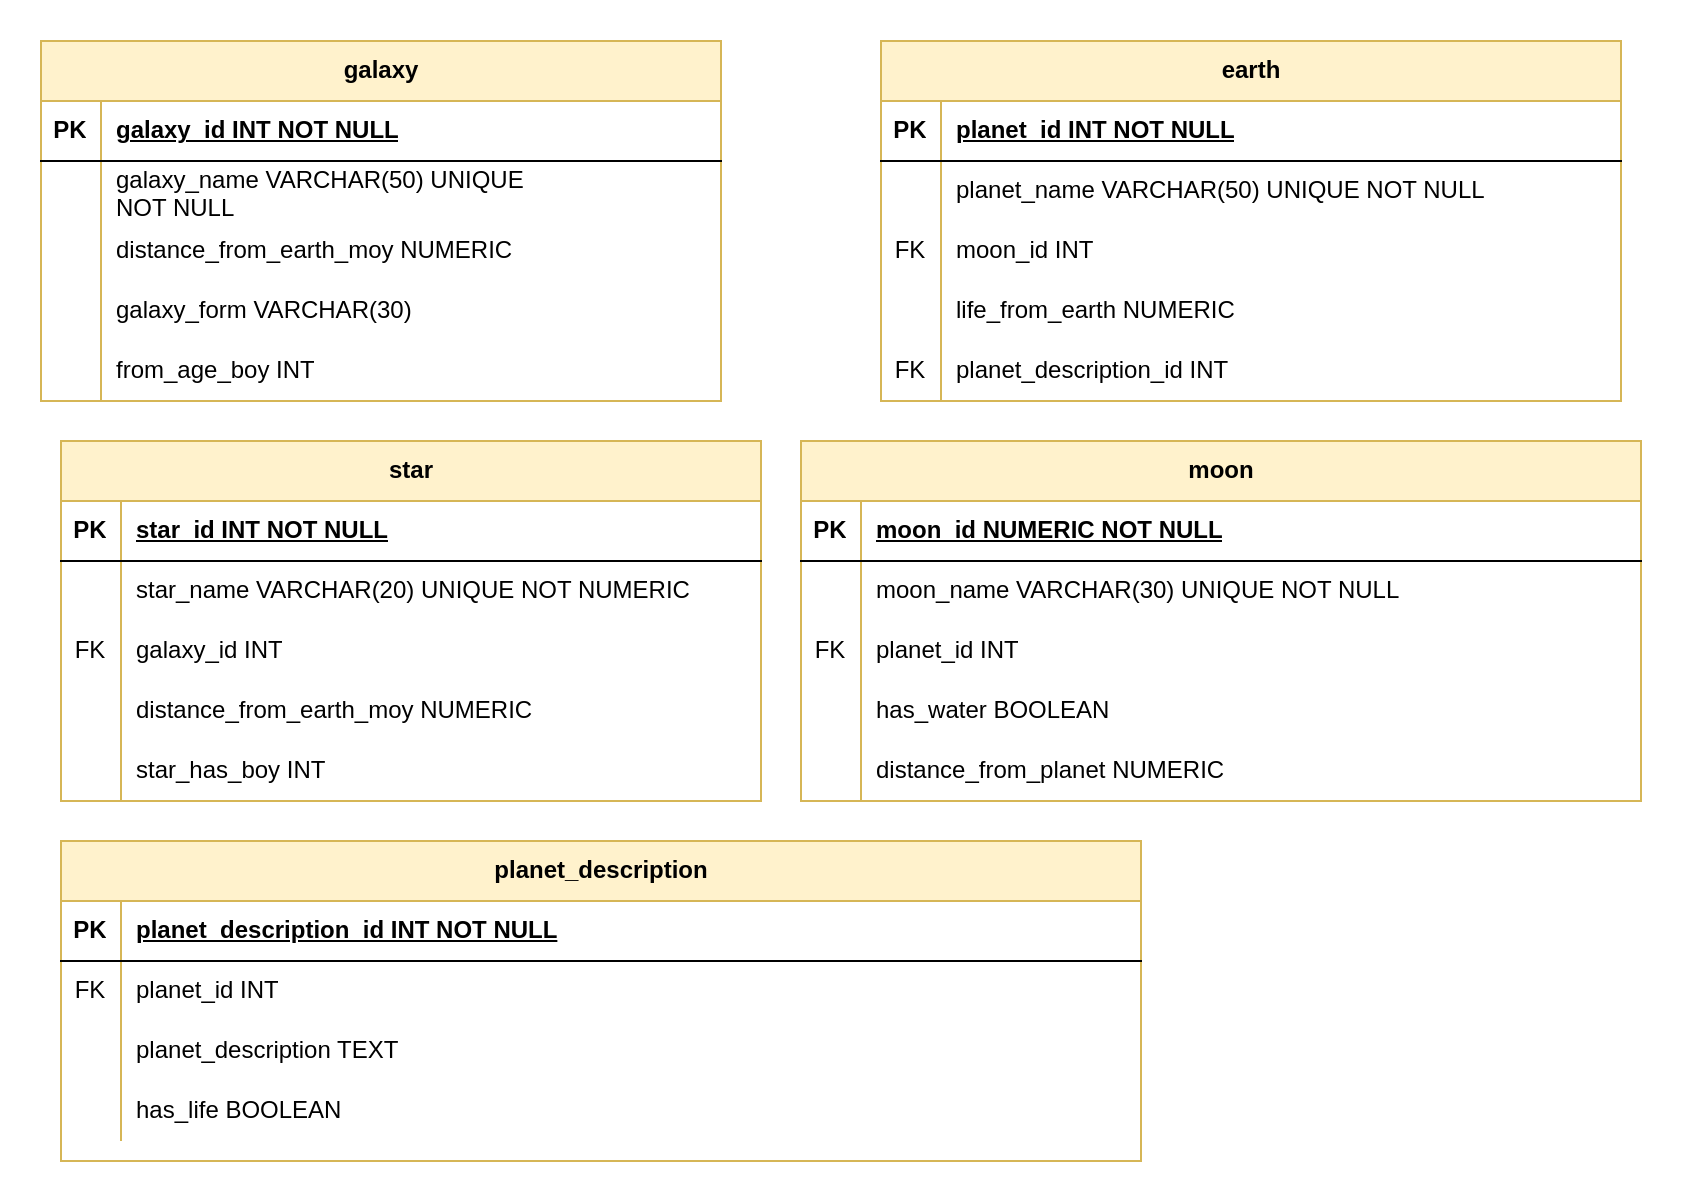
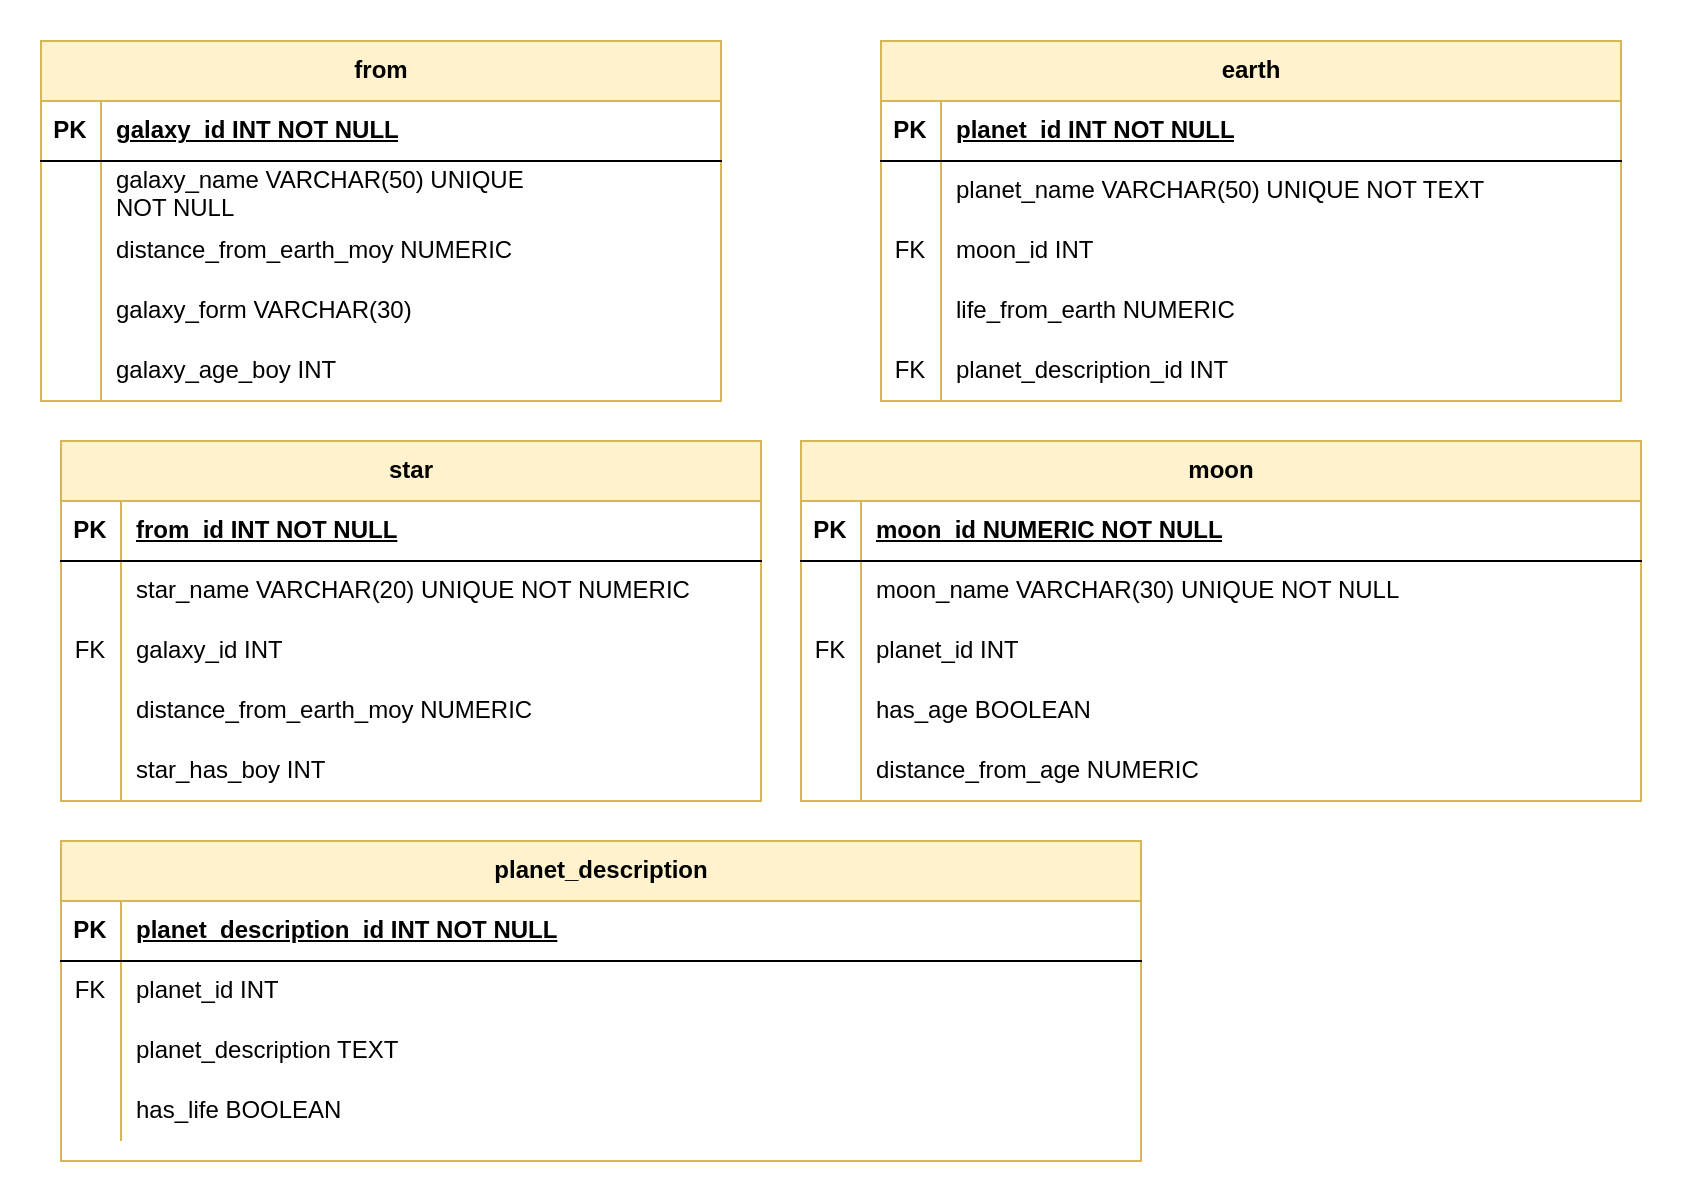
node "galaxy": label "galaxy" -> "from"
node "planet_name VARCHAR(50) UNIQUE NOT NULL": label "planet_name VARCHAR(50) UNIQUE NOT NULL" -> "planet_name VARCHAR(50) UNIQUE NOT TEXT"
node "from_age_boy INT": label "from_age_boy INT" -> "galaxy_age_boy INT"
node "star_id INT NOT NULL": label "star_id INT NOT NULL" -> "from_id INT NOT NULL"
node "has_water BOOLEAN": label "has_water BOOLEAN" -> "has_age BOOLEAN"
node "distance_from_planet NUMERIC": label "distance_from_planet NUMERIC" -> "distance_from_age NUMERIC"
